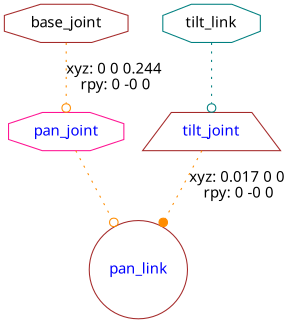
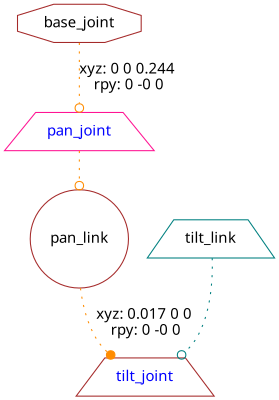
node "tilt_link": shape octagon -> trapezium
node "pan_joint": shape octagon -> trapezium
edge "tilt_joint" -> "pan_link": reversed
node "pan_link": fontcolor blue -> black
